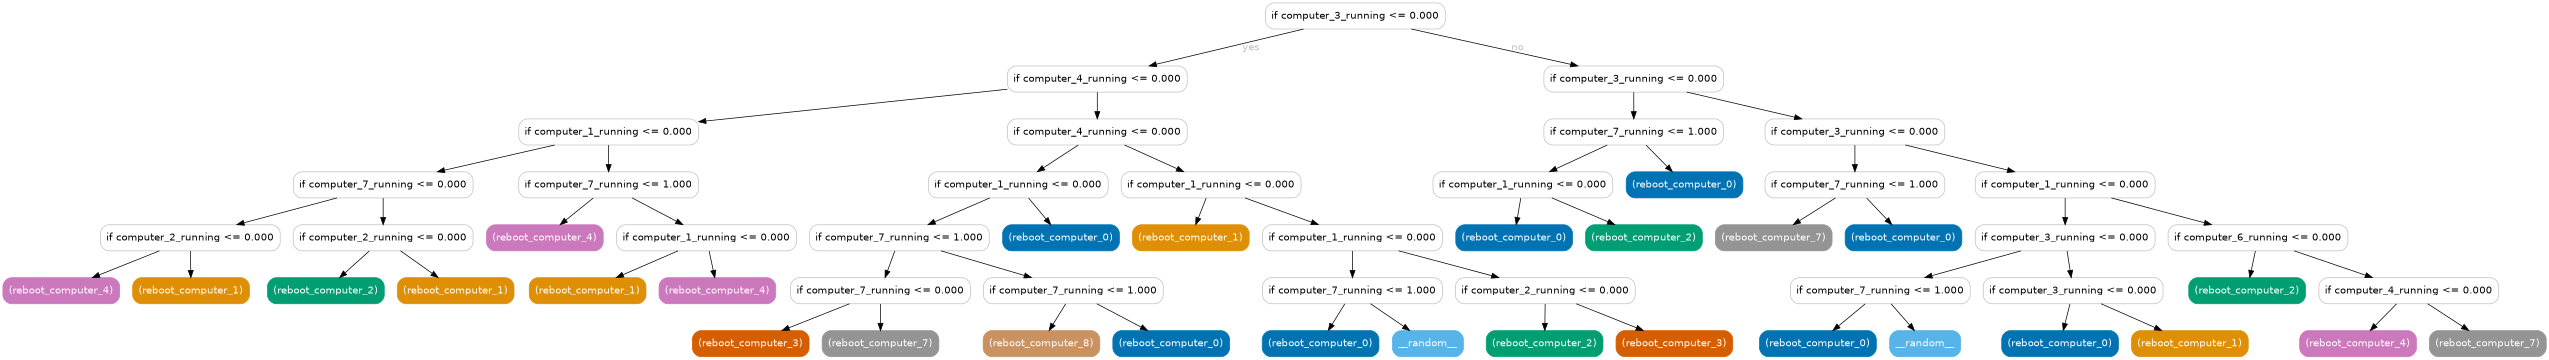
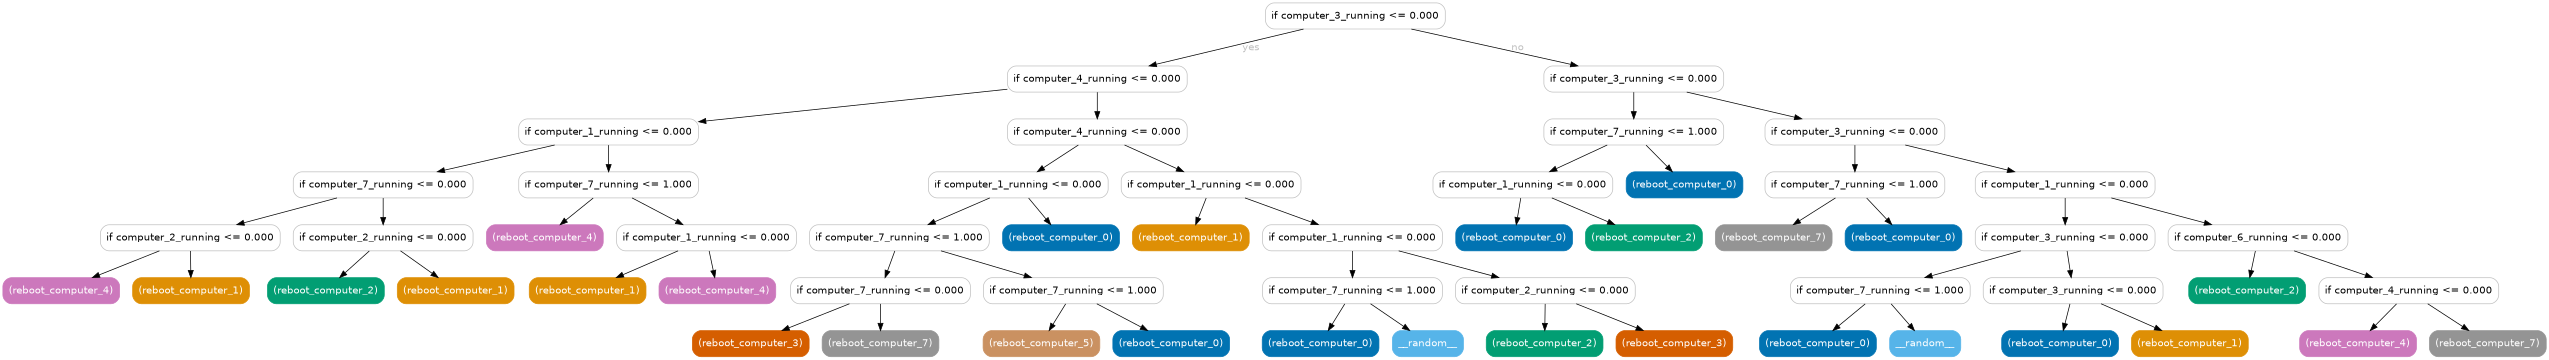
node "(reboot_computer_8)": label "(reboot_computer_8)" -> "(reboot_computer_5)"
